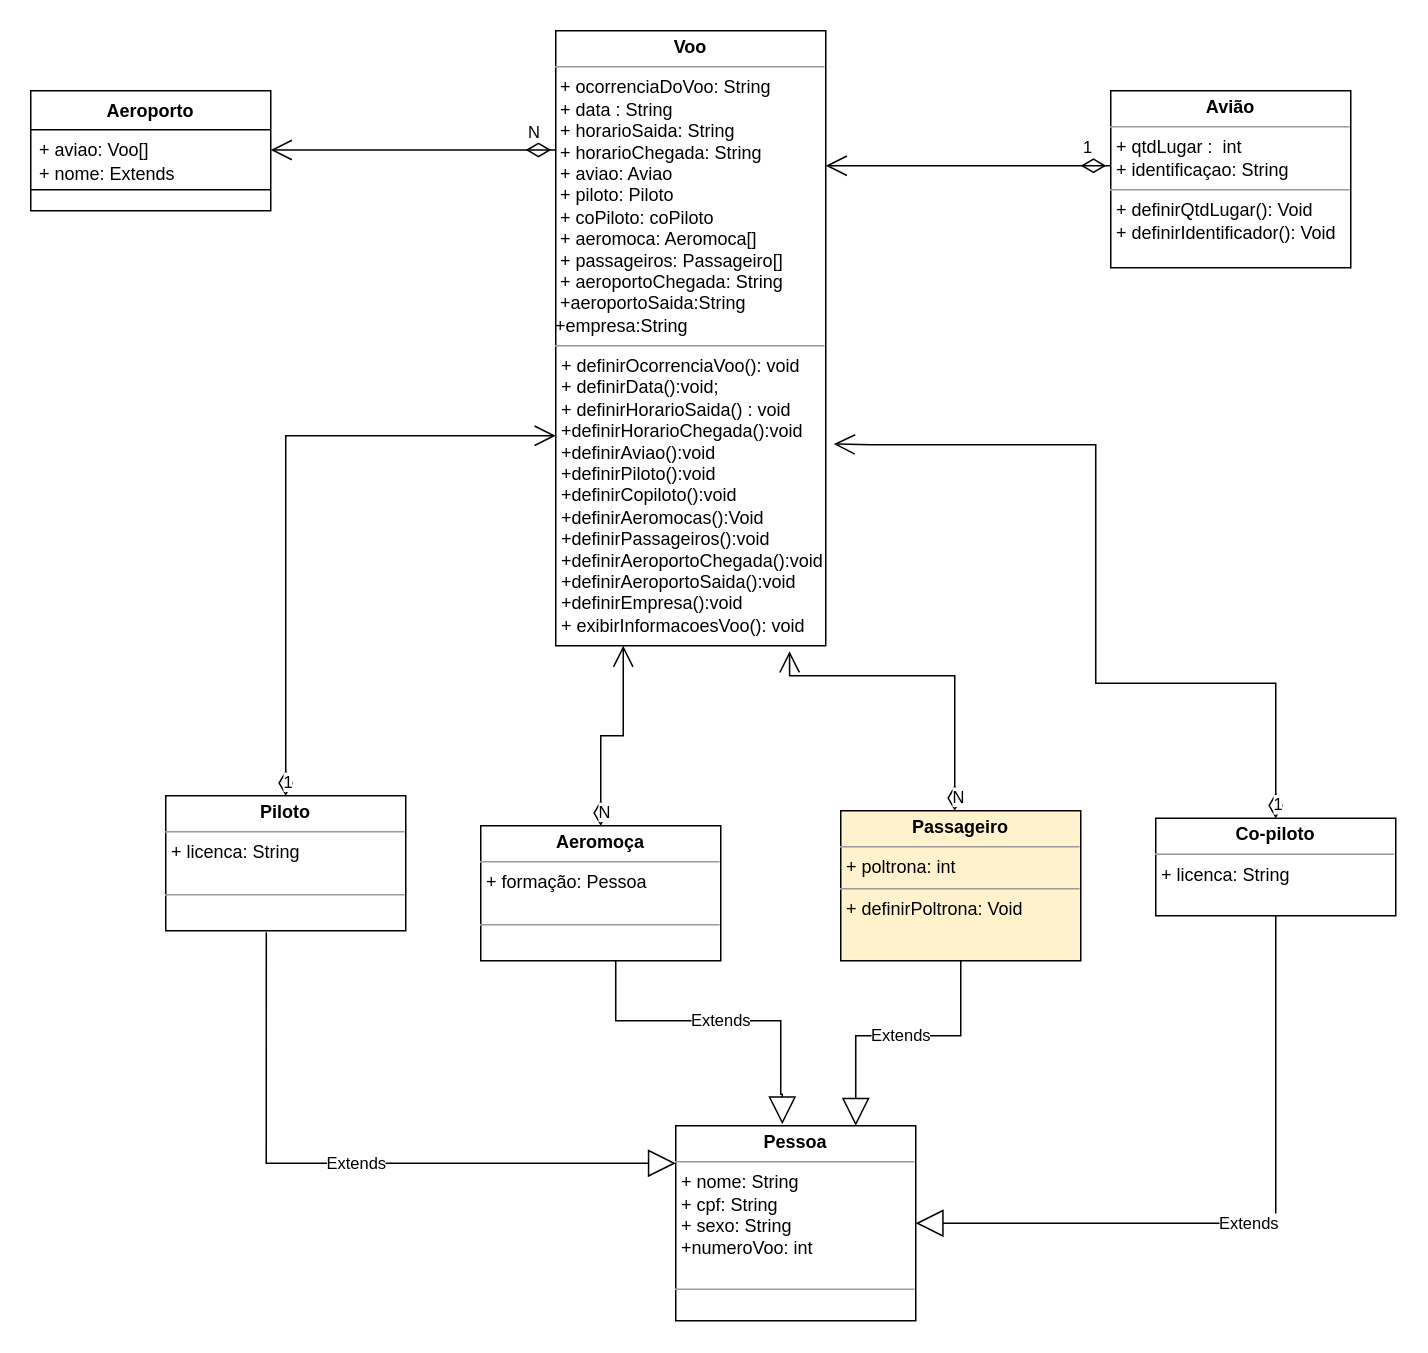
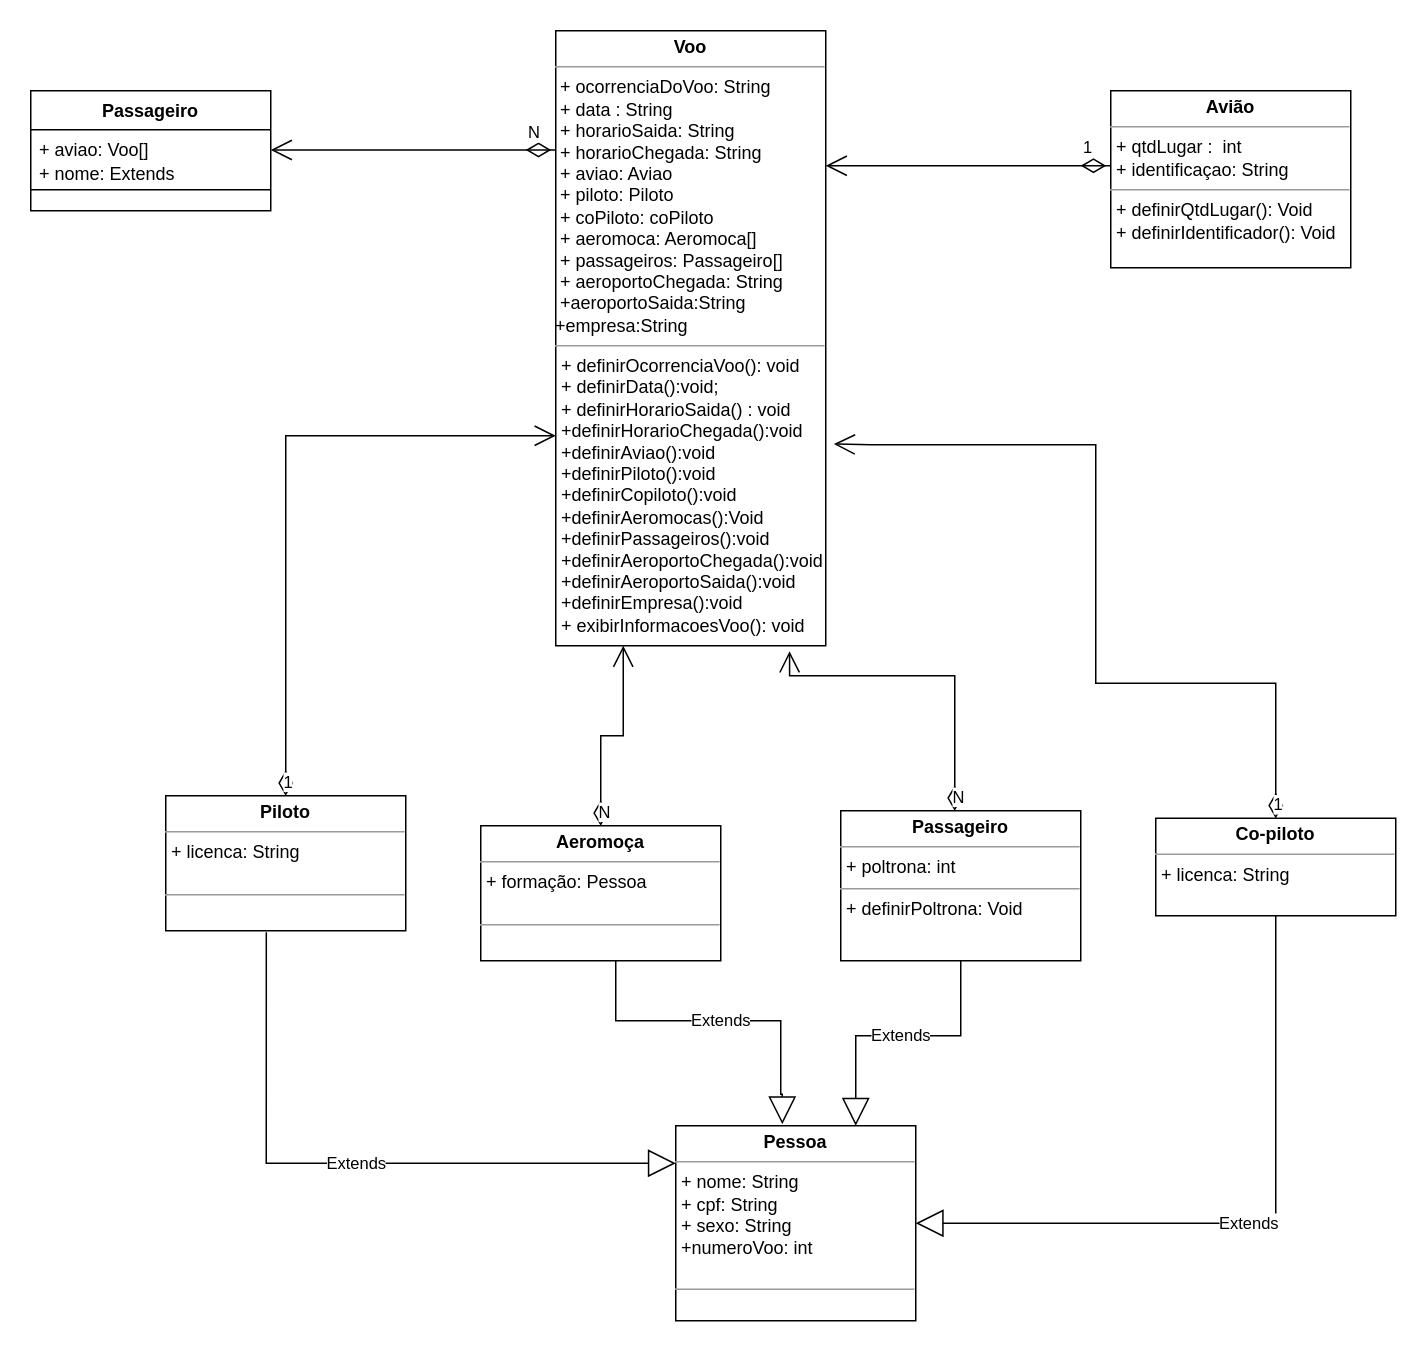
node "Aeroporto": label "Aeroporto" -> "Passageiro"
node "Passageiro + poltrona: int + definirPoltrona: Void": fillcolor #fff2cc -> #ffffff
